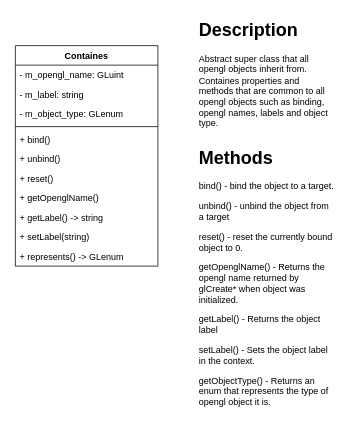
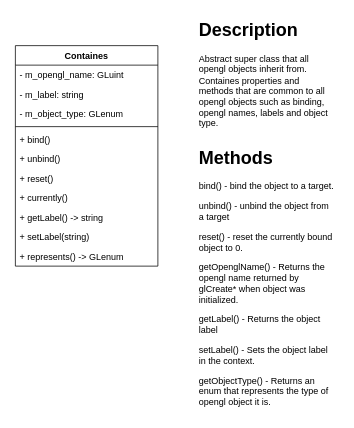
node "+ getOpenglName()": label "+ getOpenglName()" -> "+ currently()"
